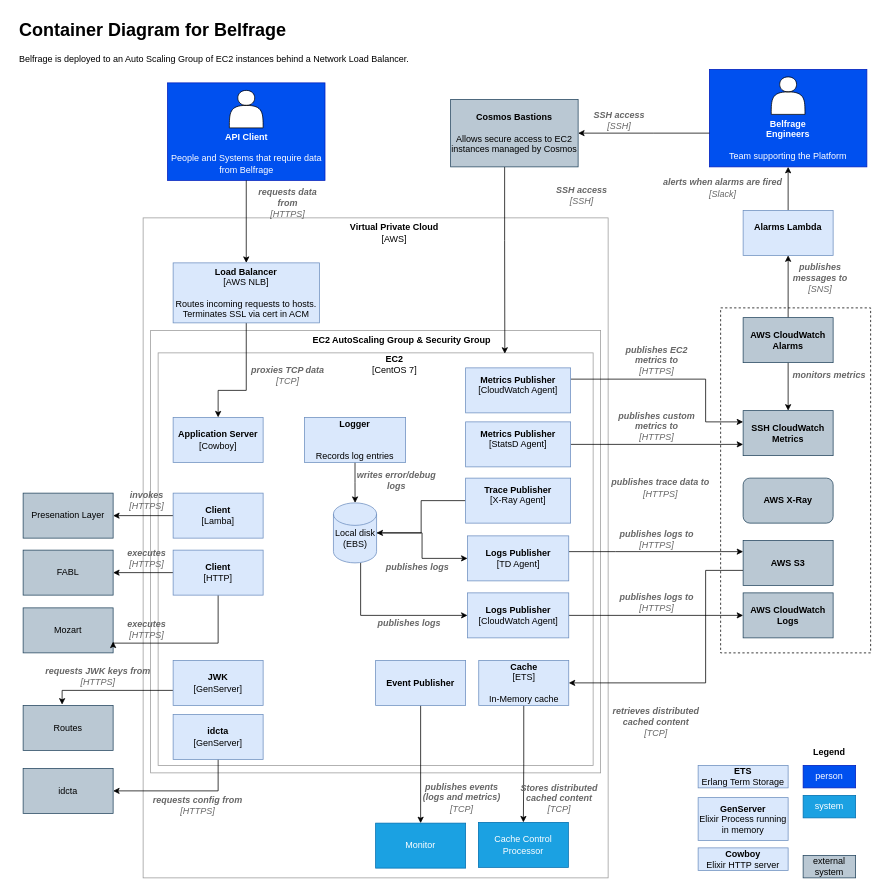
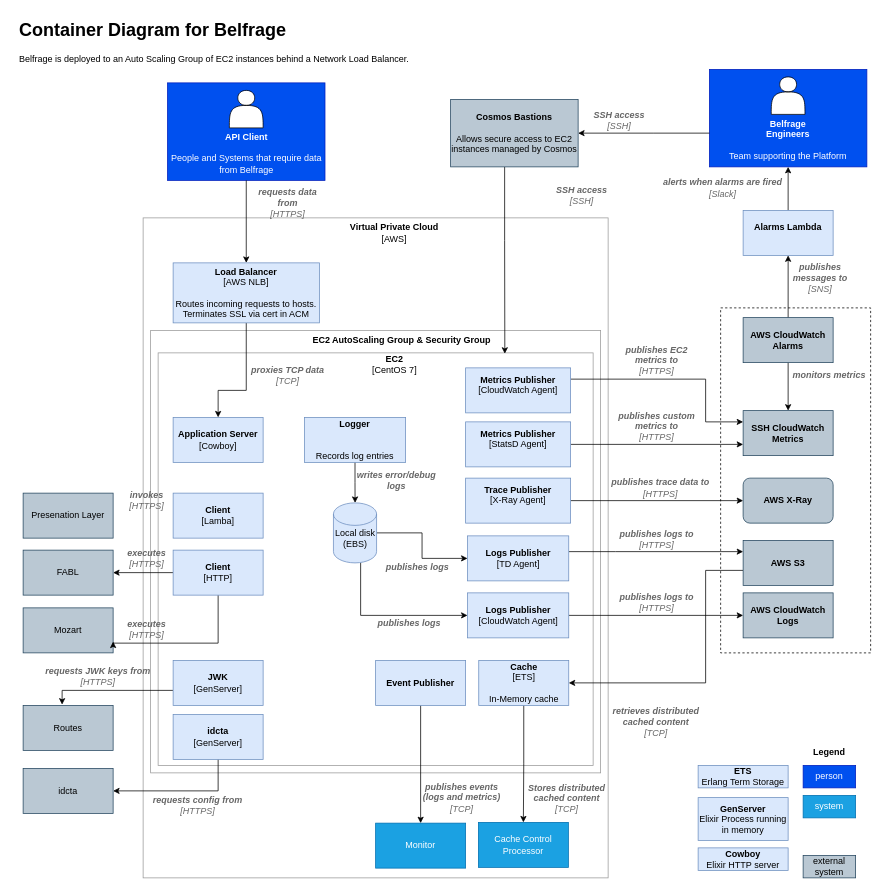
edge "Trace Publisher [X-Ray Agent]" -> "Local disk (EBS)": now "Trace Publisher [X-Ray Agent]" -> "AWS X-Ray"
edge "Client [Lamba]" -> "Presenation Layer": removed
node "Stores distributed cached content [TCP]": moved (559, 798) -> (567, 798)
